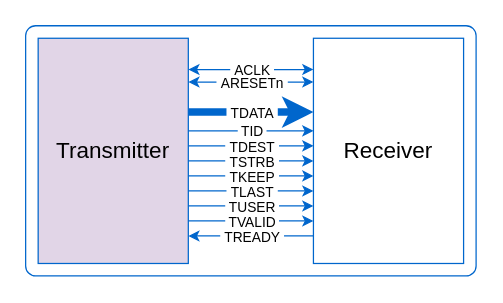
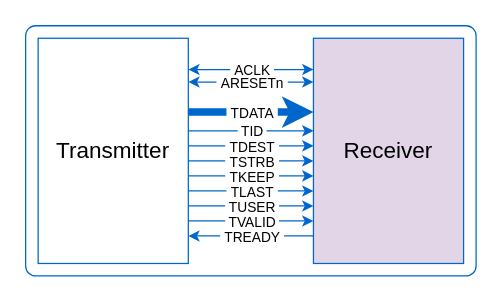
node "Transmitter": fillcolor #e1d5e7 -> #ffffff
node "Receiver": fillcolor #ffffff -> #e1d5e7
